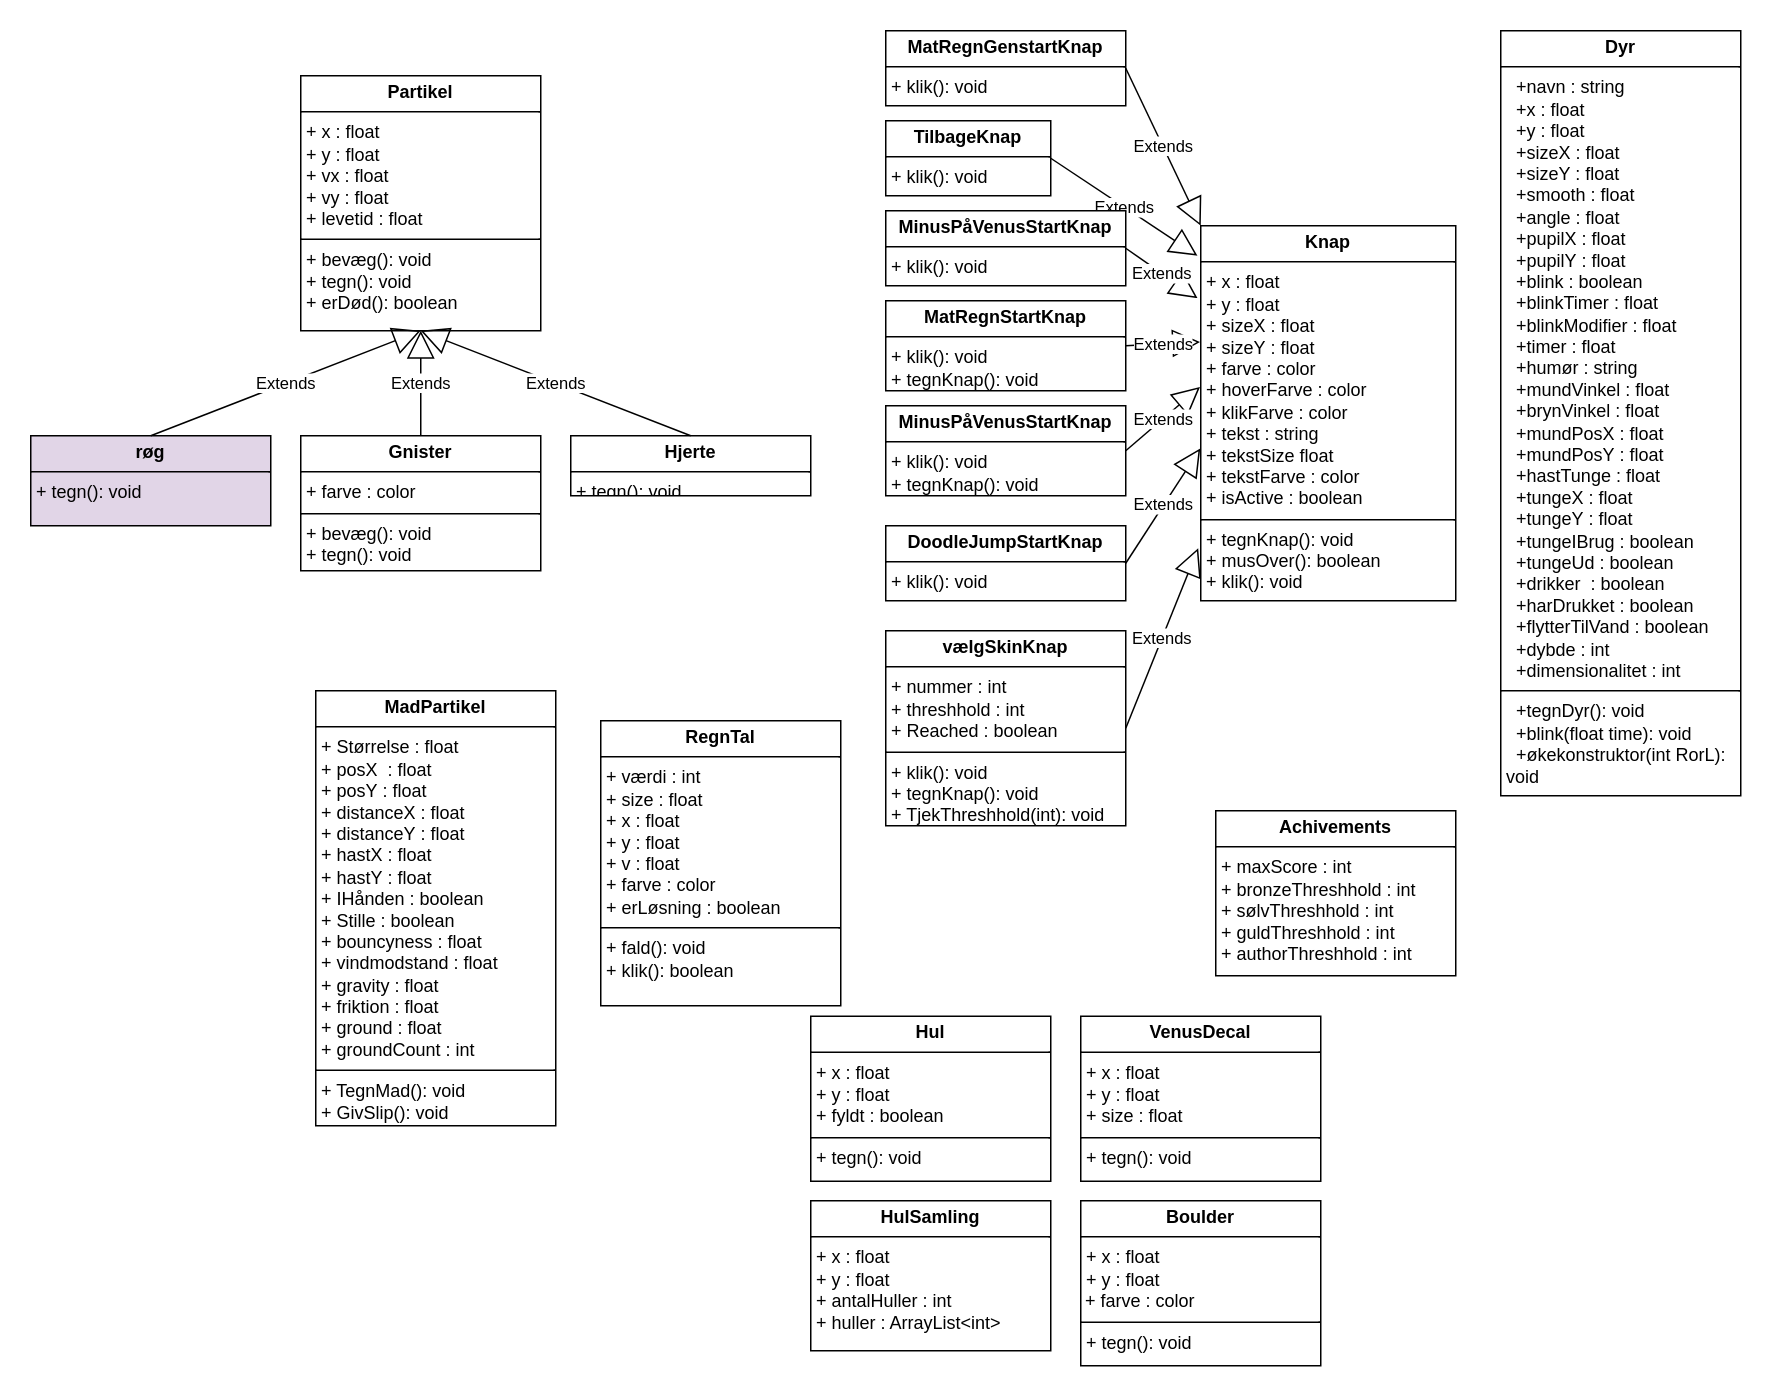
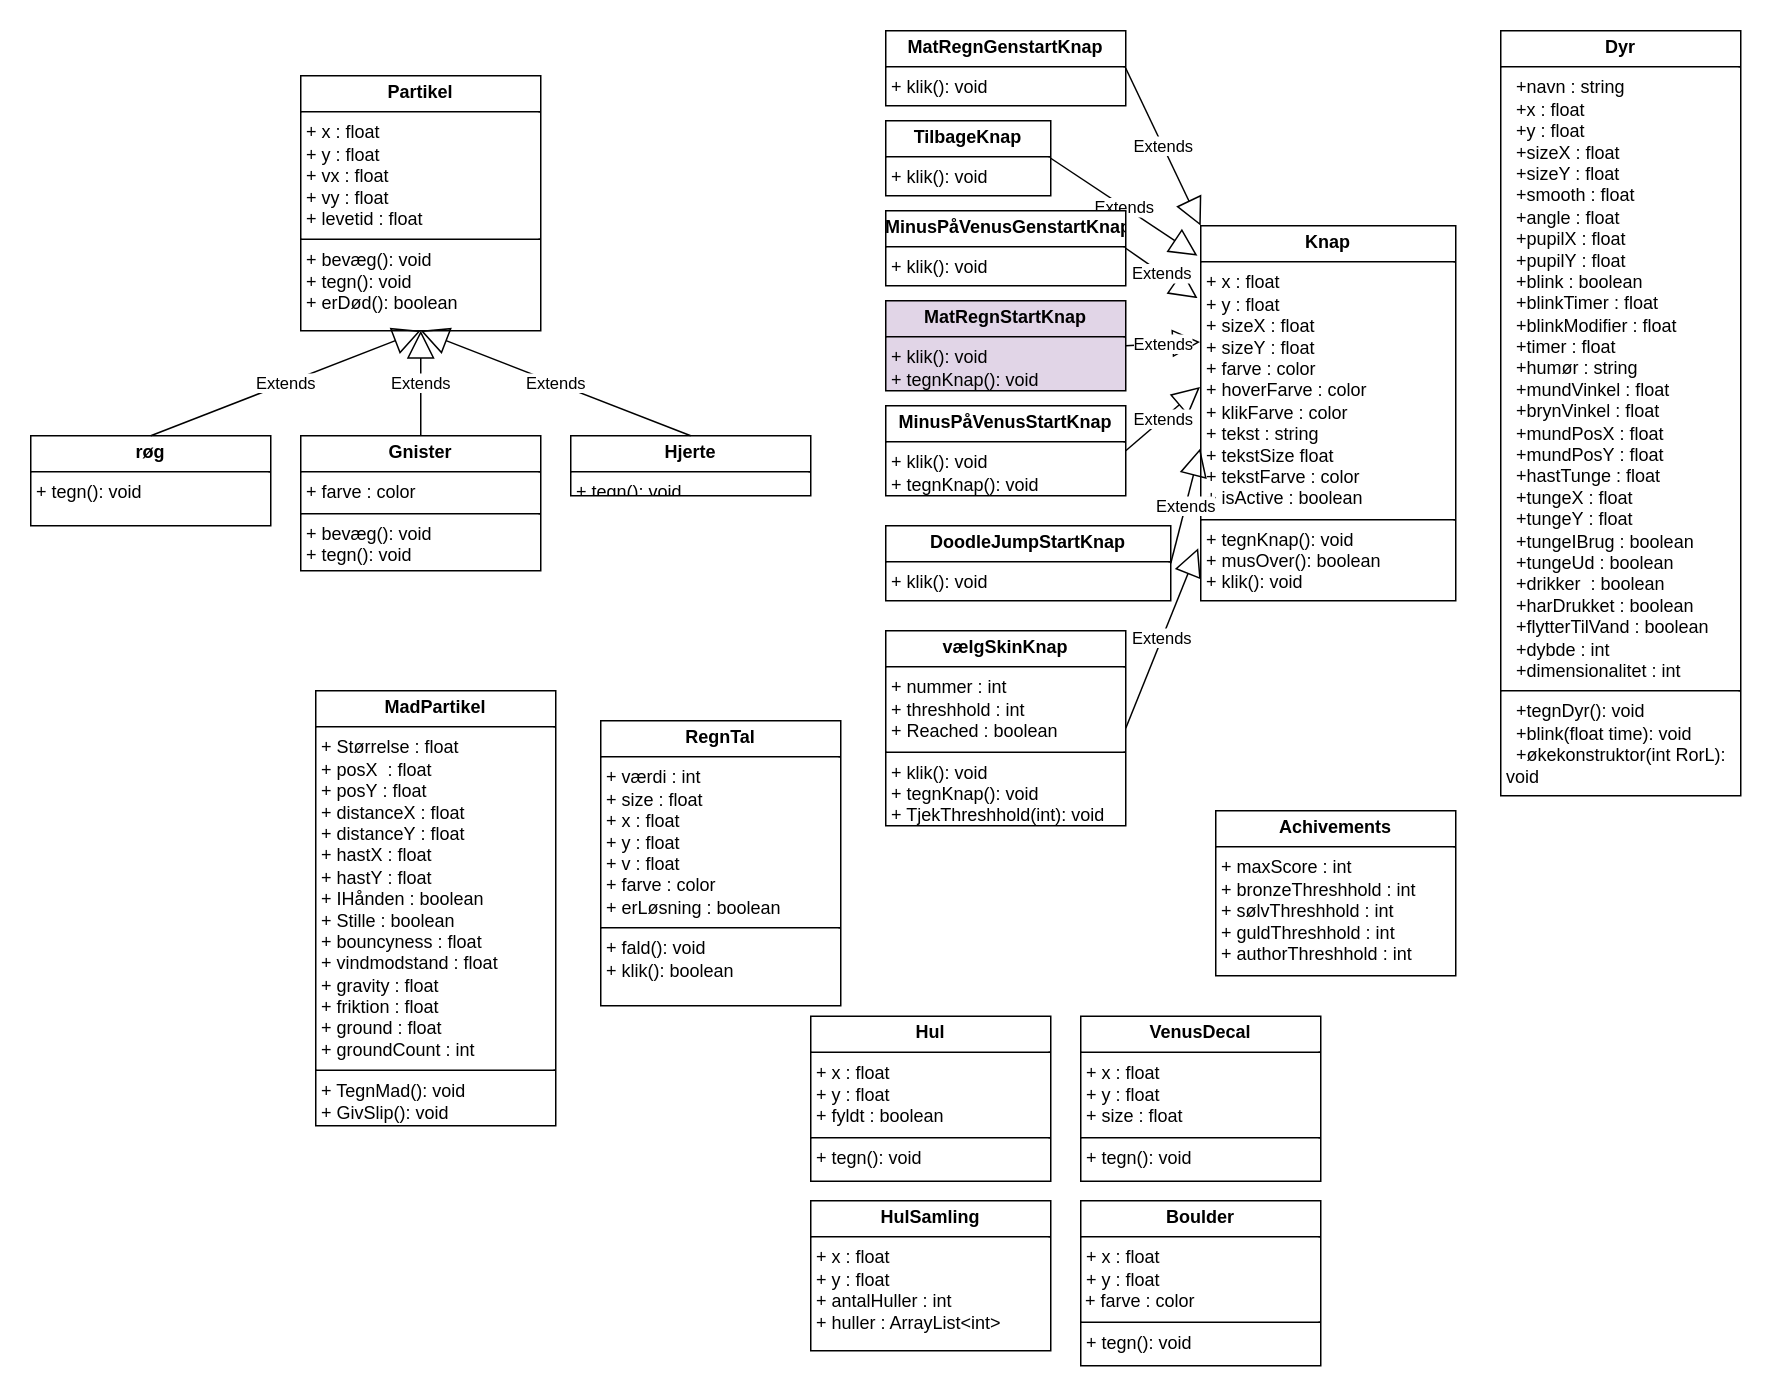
node "MinusPåVenusStartKnap + klik(): void": label "MinusPåVenusStartKnap + klik(): void" -> "MinusPåVenusGenstartKnap + klik(): void"
node "MatRegnStartKnap + klik(): void + tegnKnap(): void": fillcolor #ffffff -> #e1d5e7
node "røg + tegn(): void": fillcolor #e1d5e7 -> #ffffff
node "DoodleJumpStartKnap + klik(): void": size 240x75 -> 285x75
